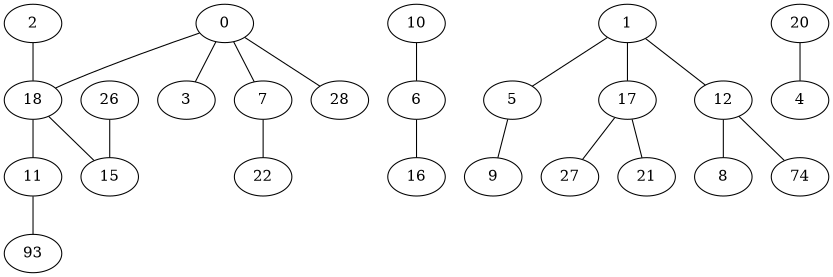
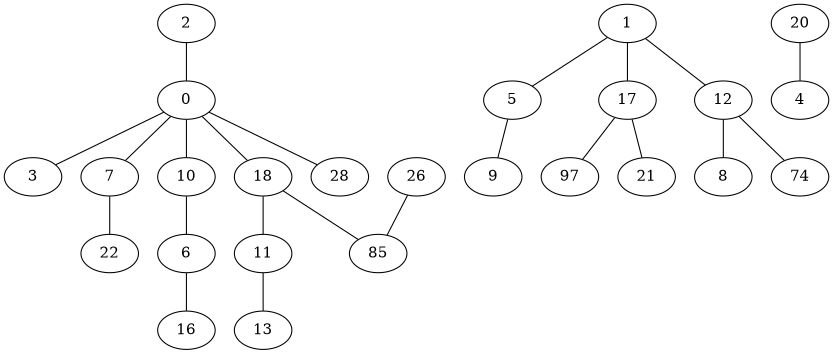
edge "2" -- "18": now "2" -- "0"
edge "0" -- "10": added
node "15": label "15" -> "85"
node "27": label "27" -> "97"
node "93": label "93" -> "13"
